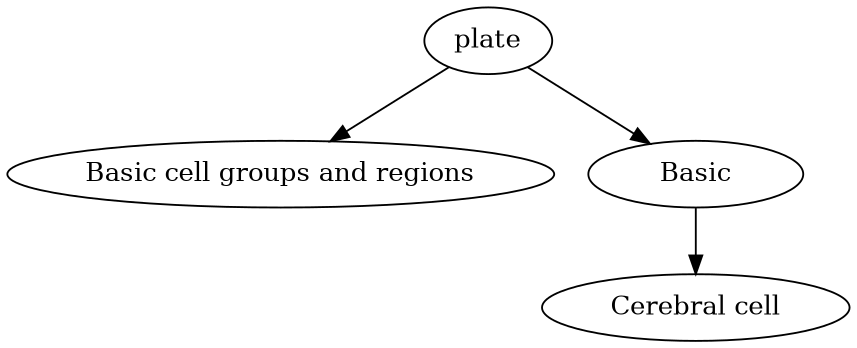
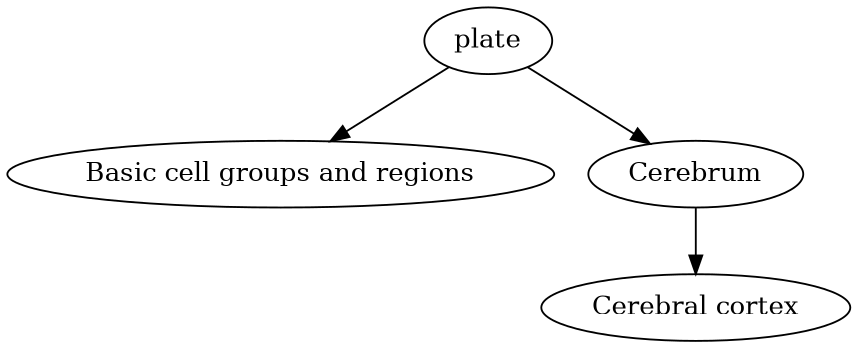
node "Basic": label "Basic" -> "Cerebrum"
node "Cerebral cell": label "Cerebral cell" -> "Cerebral cortex"
